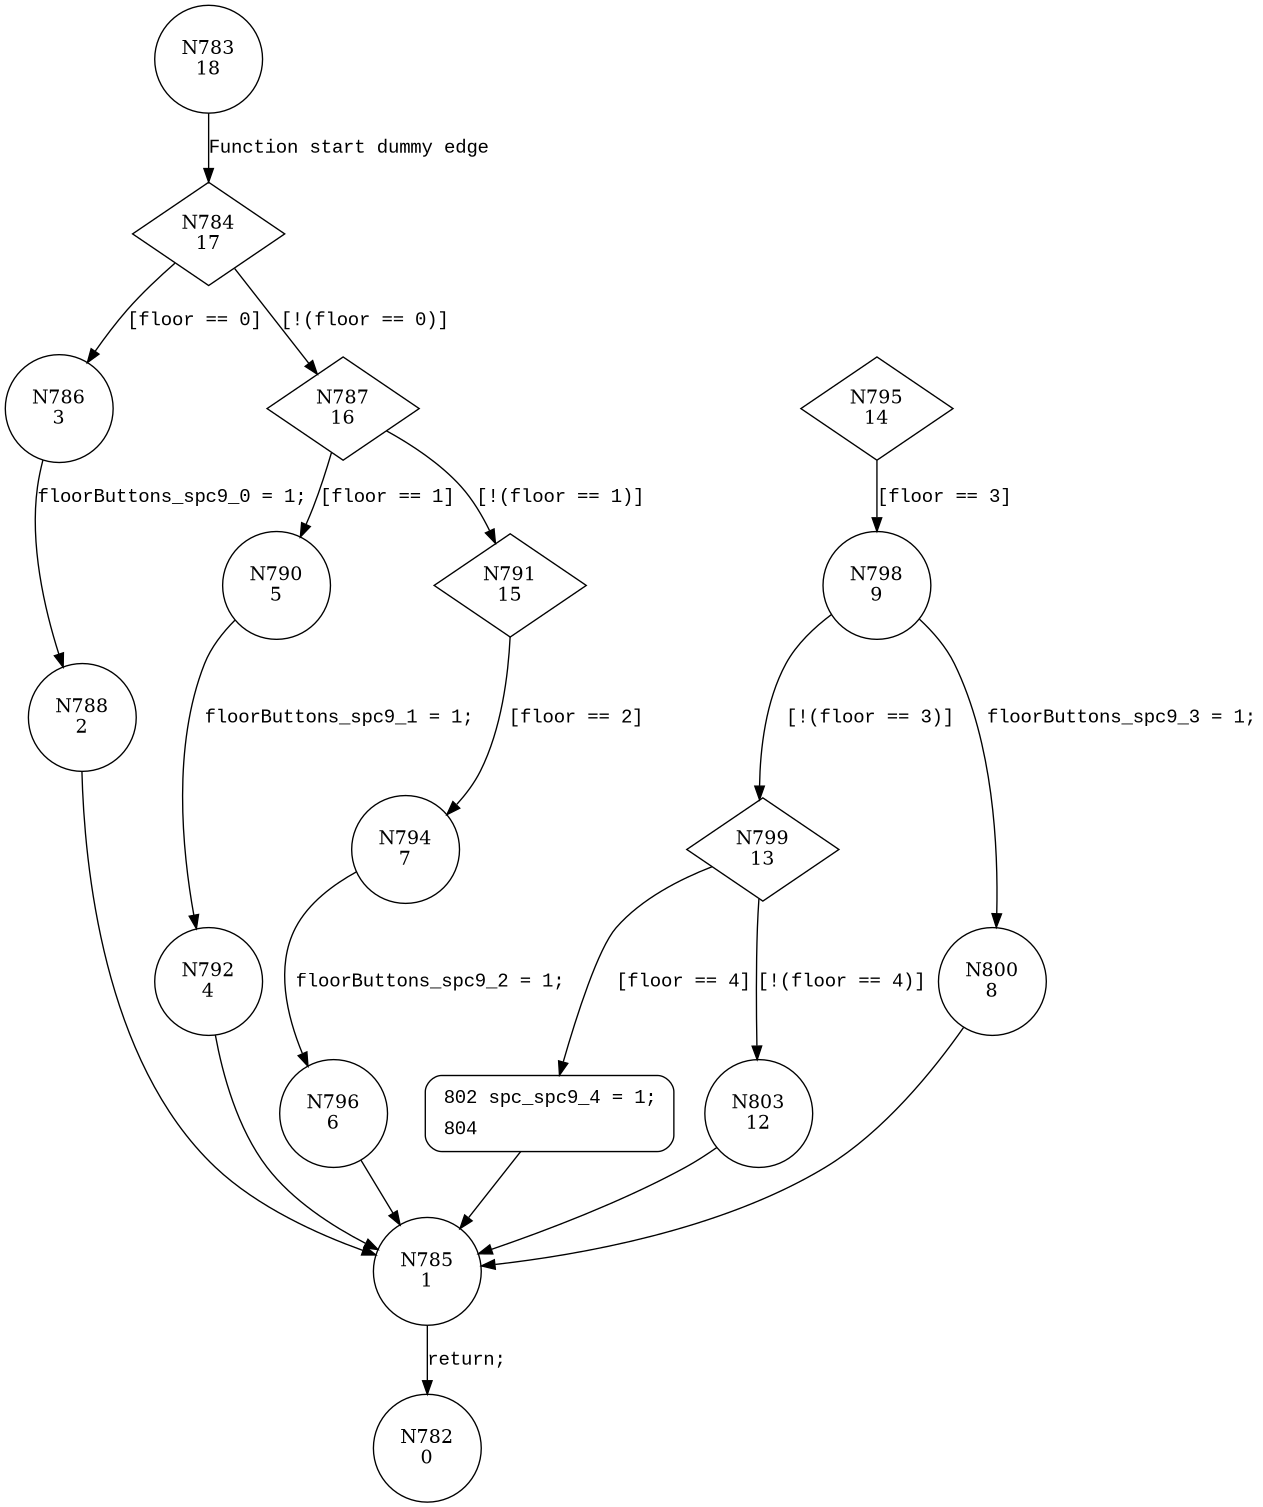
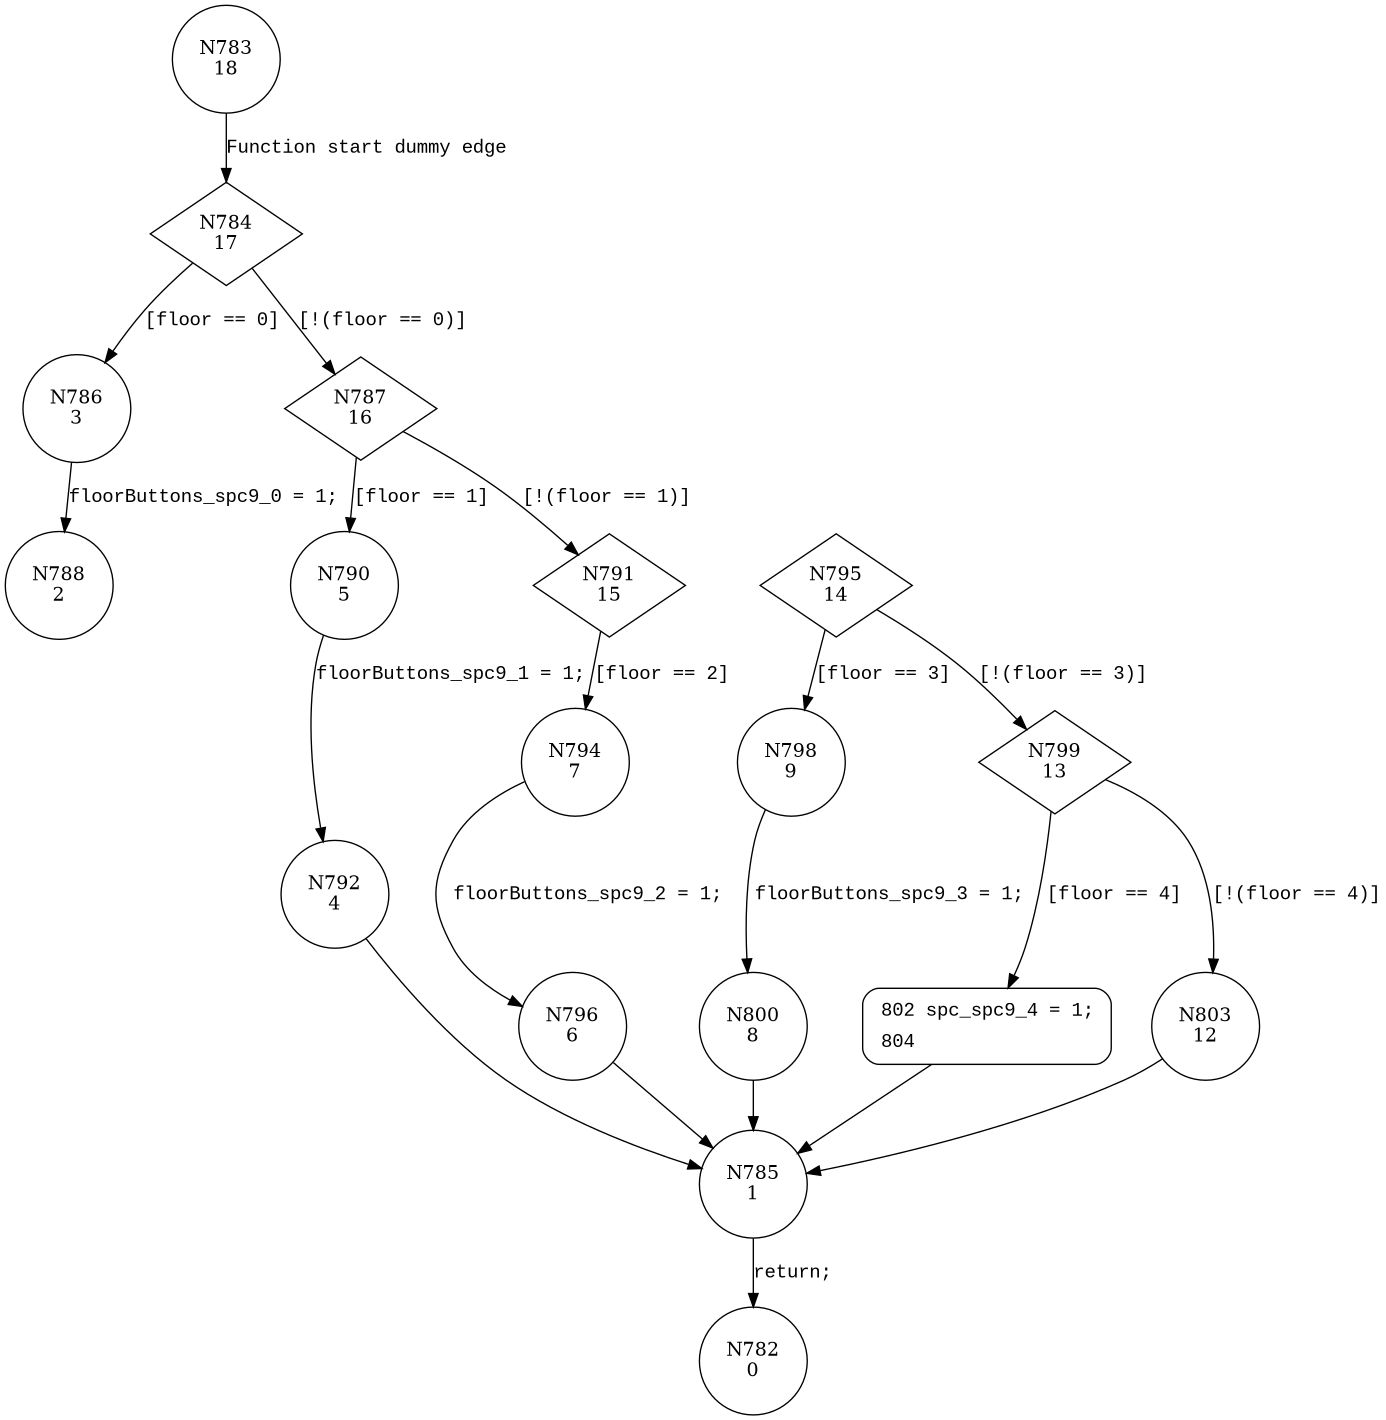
edge "N798 9" -> "N799 13": now "N795 14" -> "N799 13"
edge "N788 2" -> "N785 1": removed
